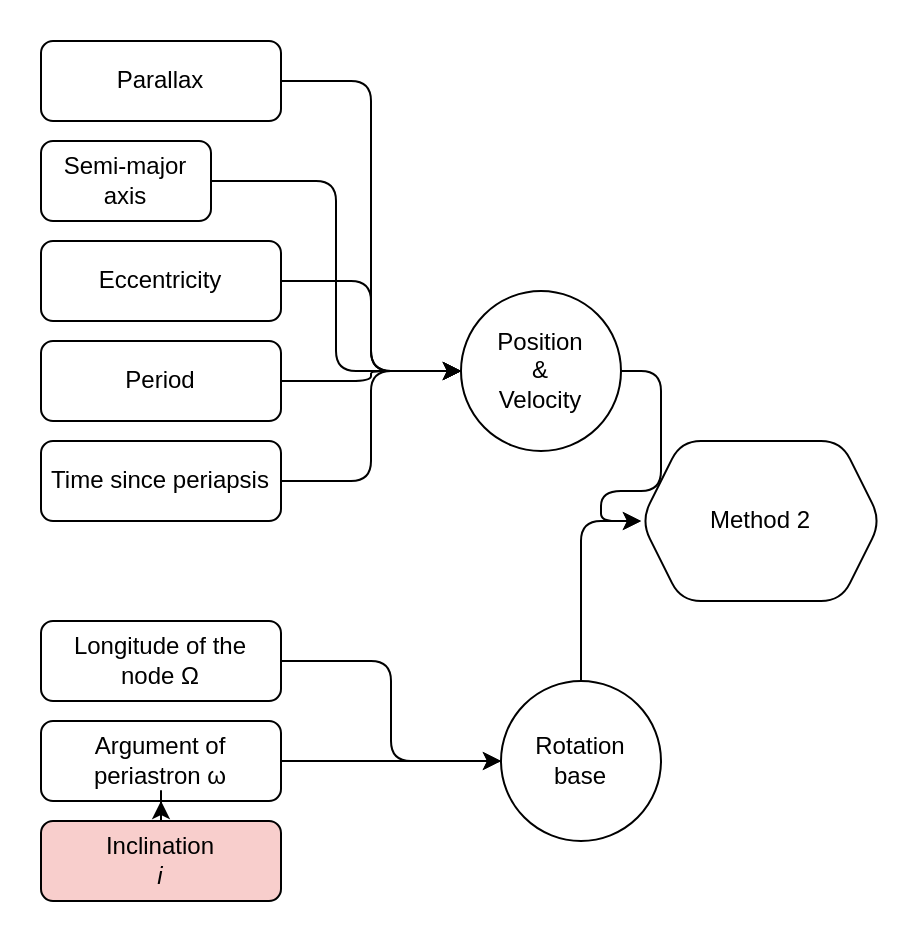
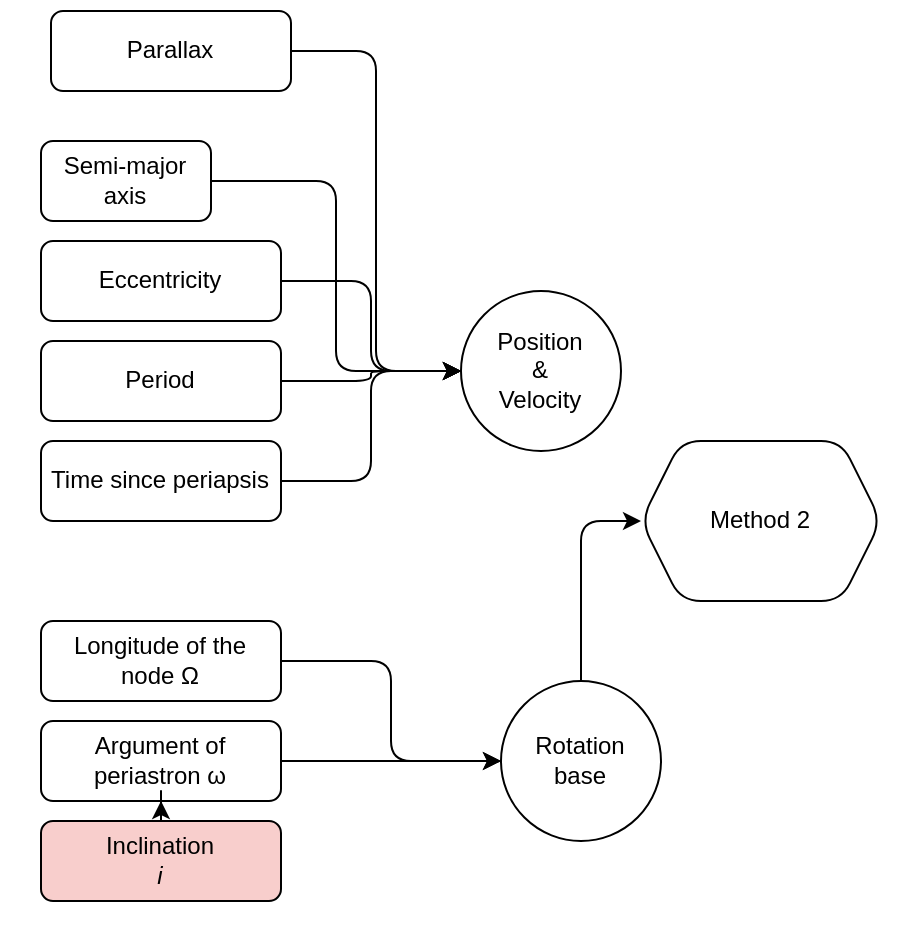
node "Parallax": moved (161, 81) -> (171, 51)
edge "Position & Velocity" -> "Method 2": removed
